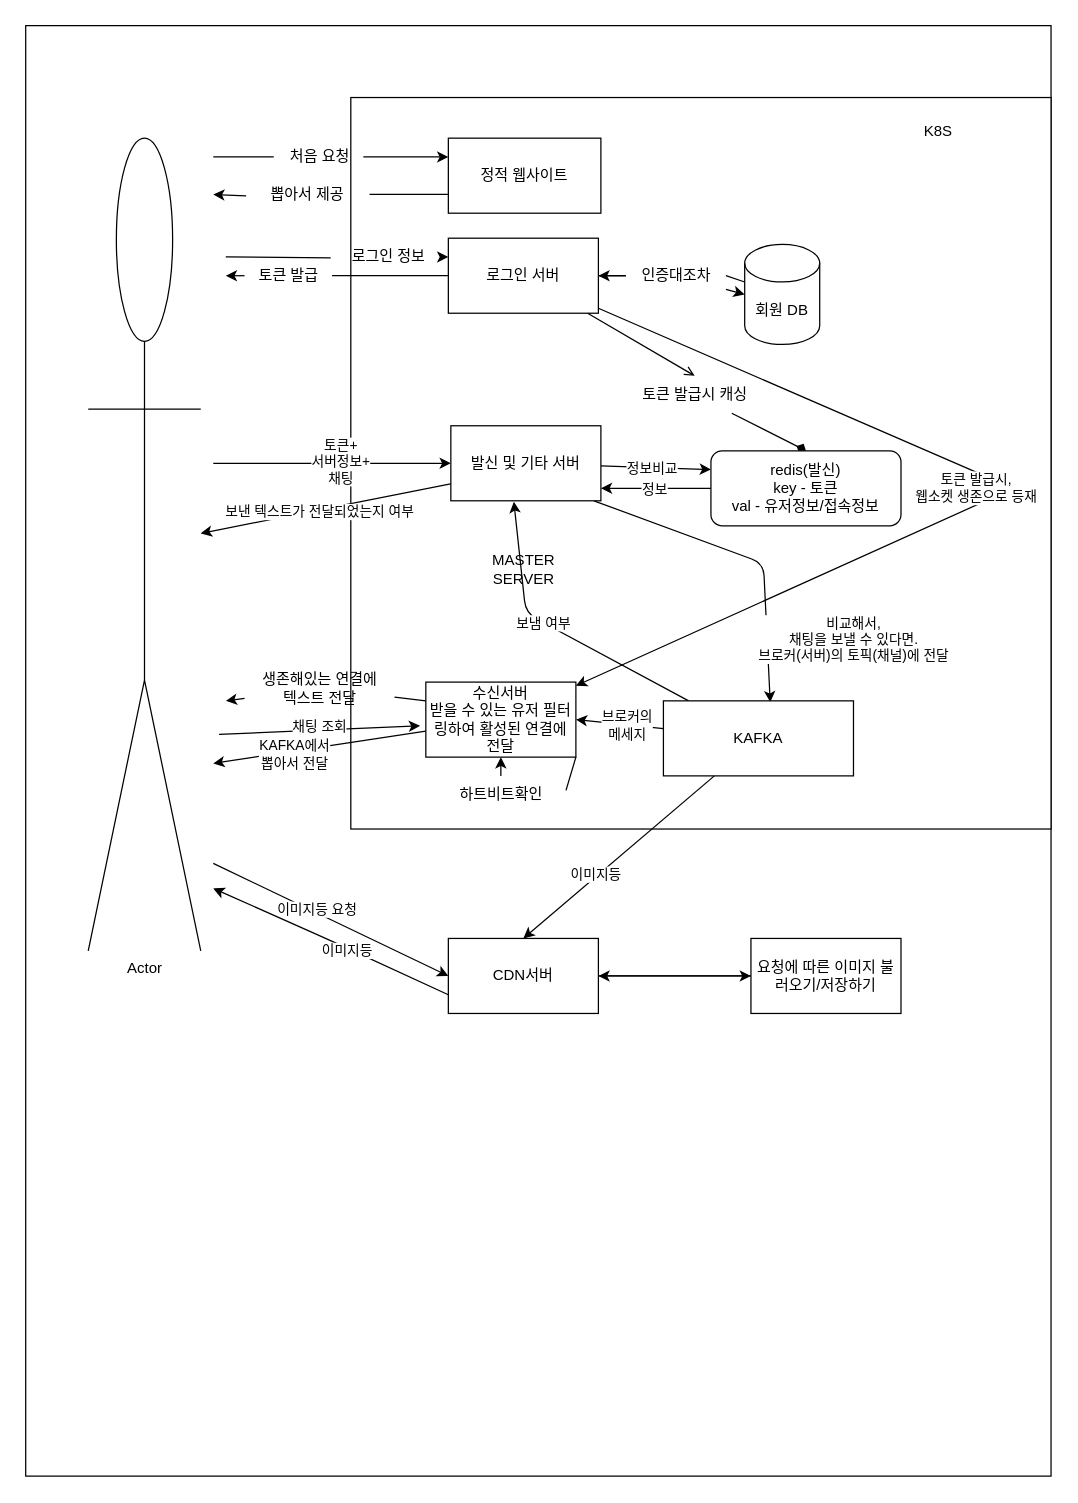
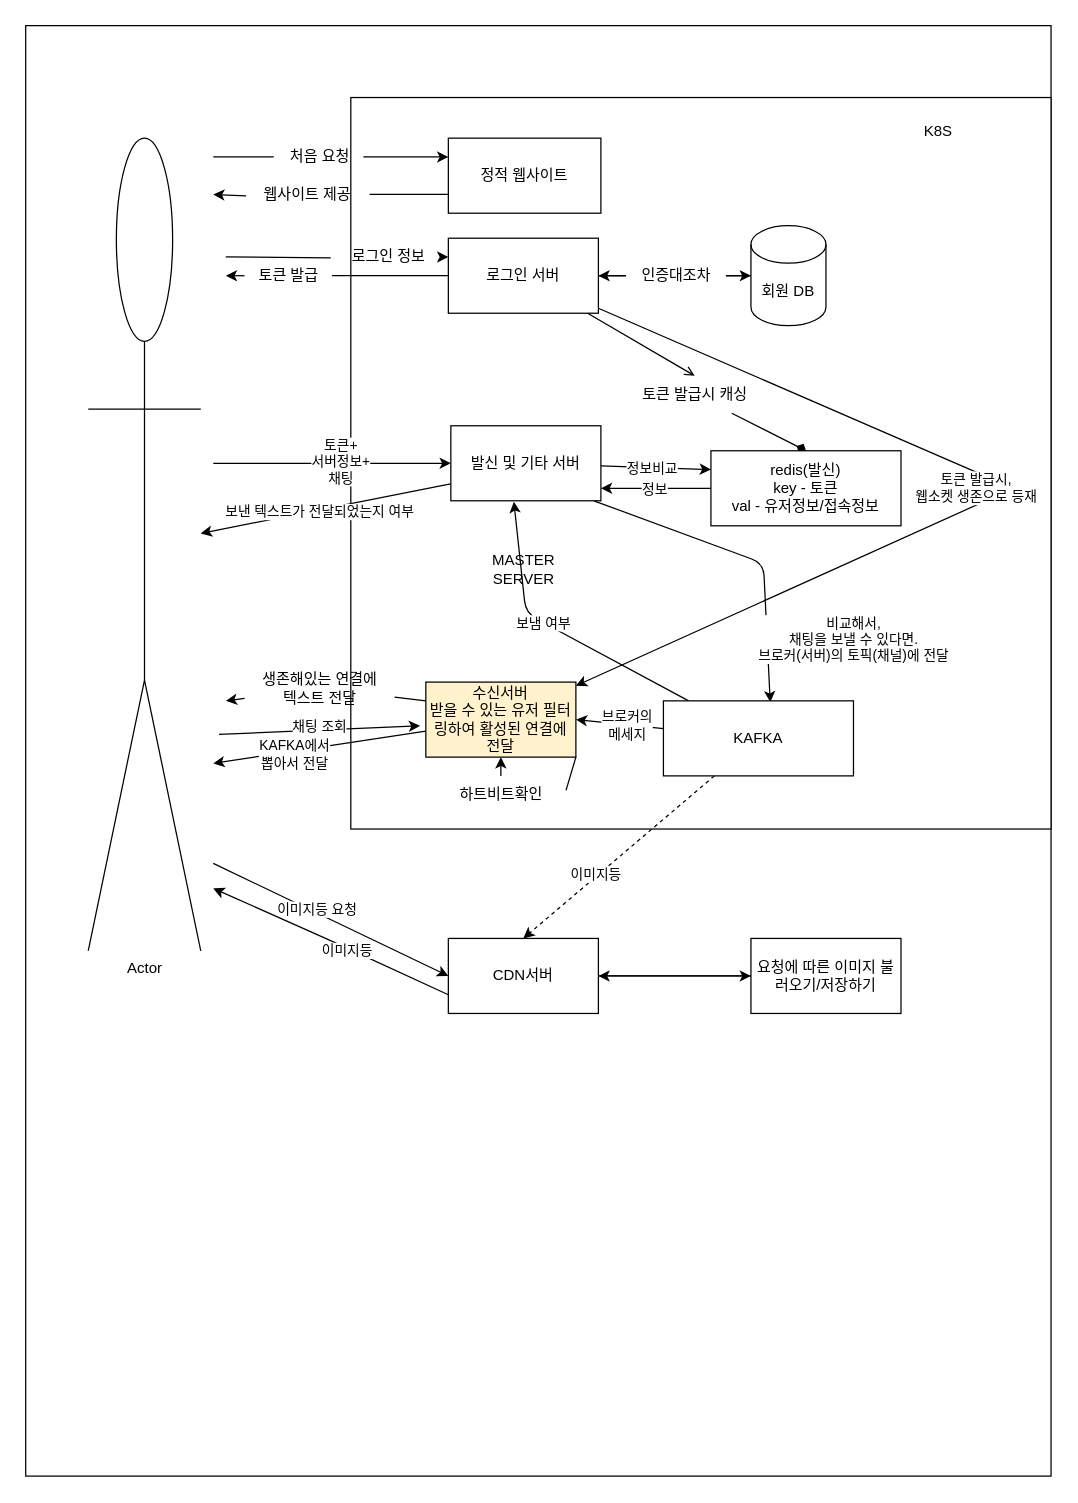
node "뽑아서 제공": label "뽑아서 제공" -> "웹사이트 제공"
node "회원 DB": moved (782, 294) -> (788, 276)
node "redis(발신) key - 토큰 val - 유저정보/접속정보": shape rounded rectangle -> rectangle
node "수신서버 받을 수 있는 유저 필터링하여 활성된 연결에 전달": fillcolor #ffffff -> #fff2cc
edge "KAFKA" -> "CDN서버": style solid -> dashed
